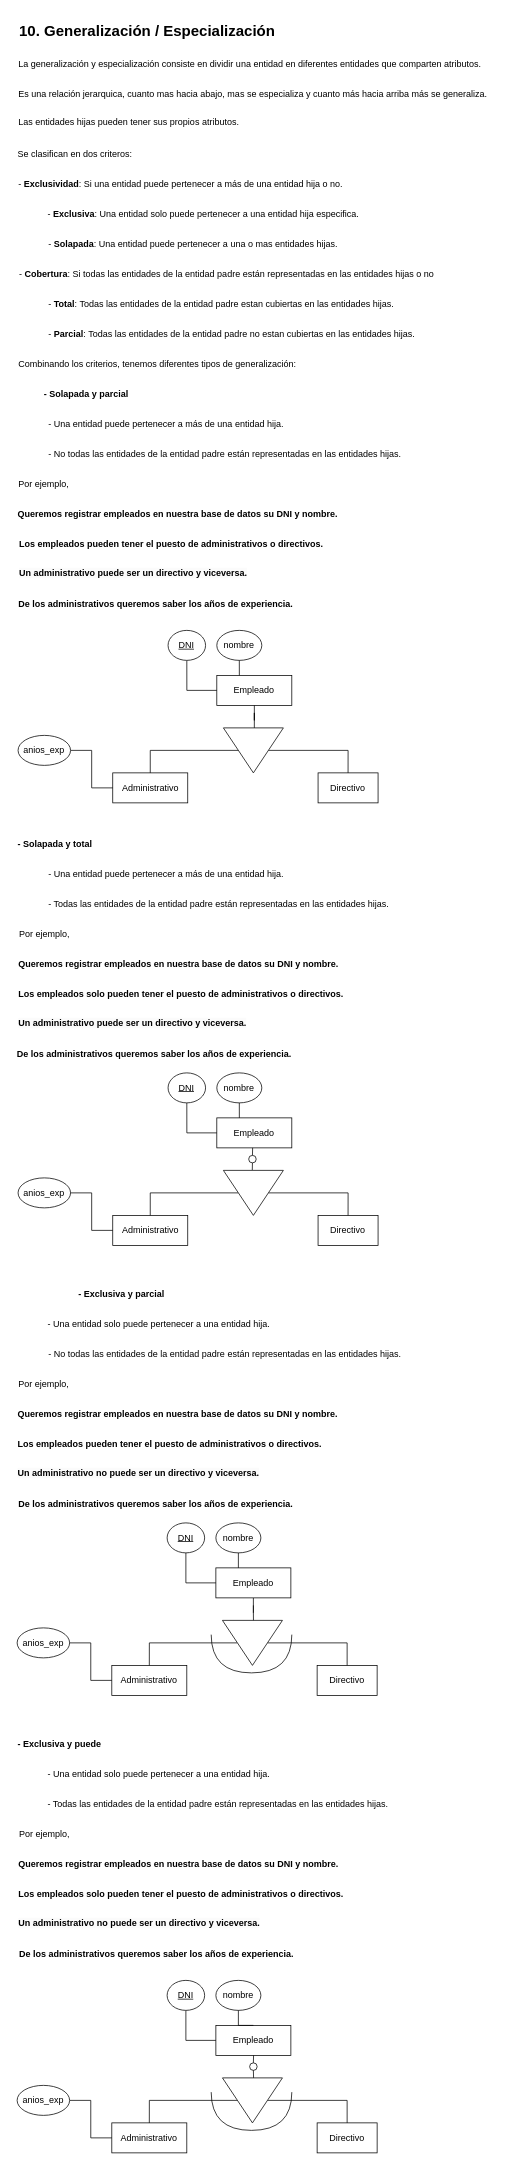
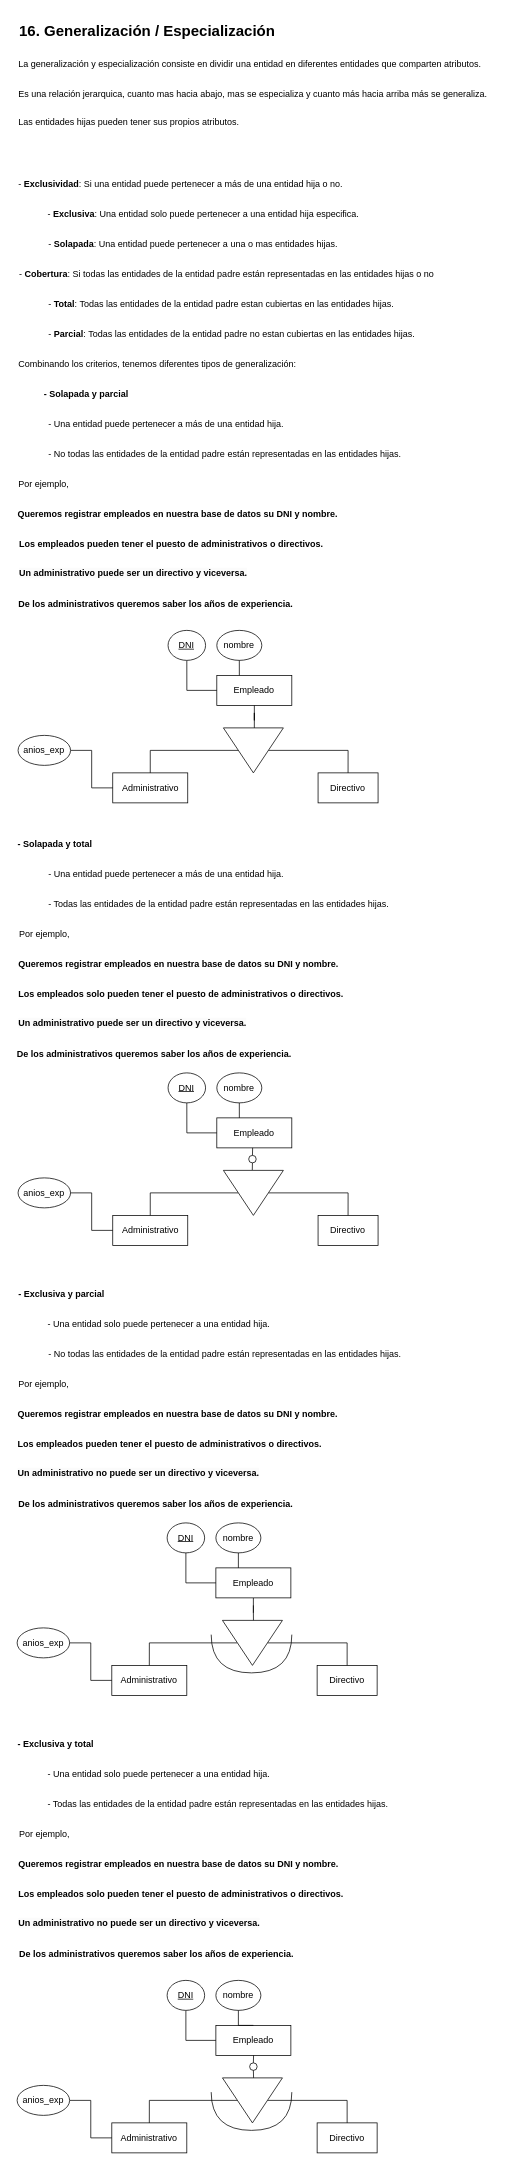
node "10. Generalización / Especialización": label "10. Generalización / Especialización" -> "16. Generalización / Especialización"
node "Se clasifican en dos criteros:": removed
node "- Exclusiva y parcial": moved (129, 1294) -> (69, 1294)
node "- Exclusiva y puede": label "- Exclusiva y puede" -> "- Exclusiva y total"
